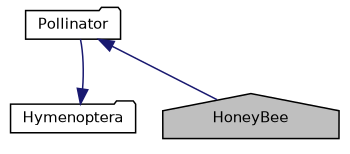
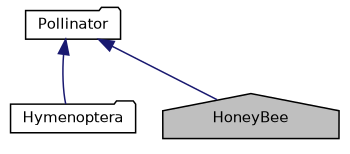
edge "Pollinator" -> "Hymenoptera": reversed
